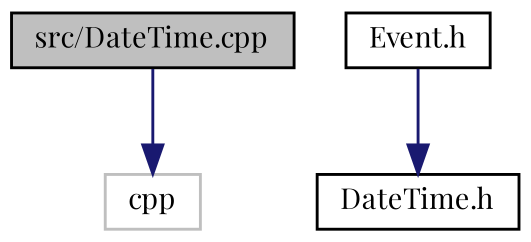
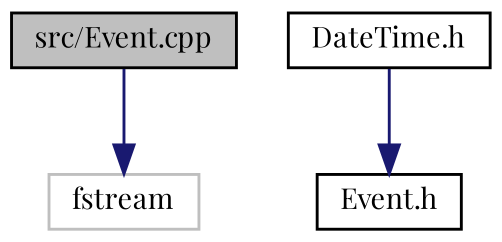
node "src/DateTime.cpp": label "src/DateTime.cpp" -> "src/Event.cpp"
edge "Event.h" -> "DateTime.h": reversed
node "cpp": label "cpp" -> "fstream"
